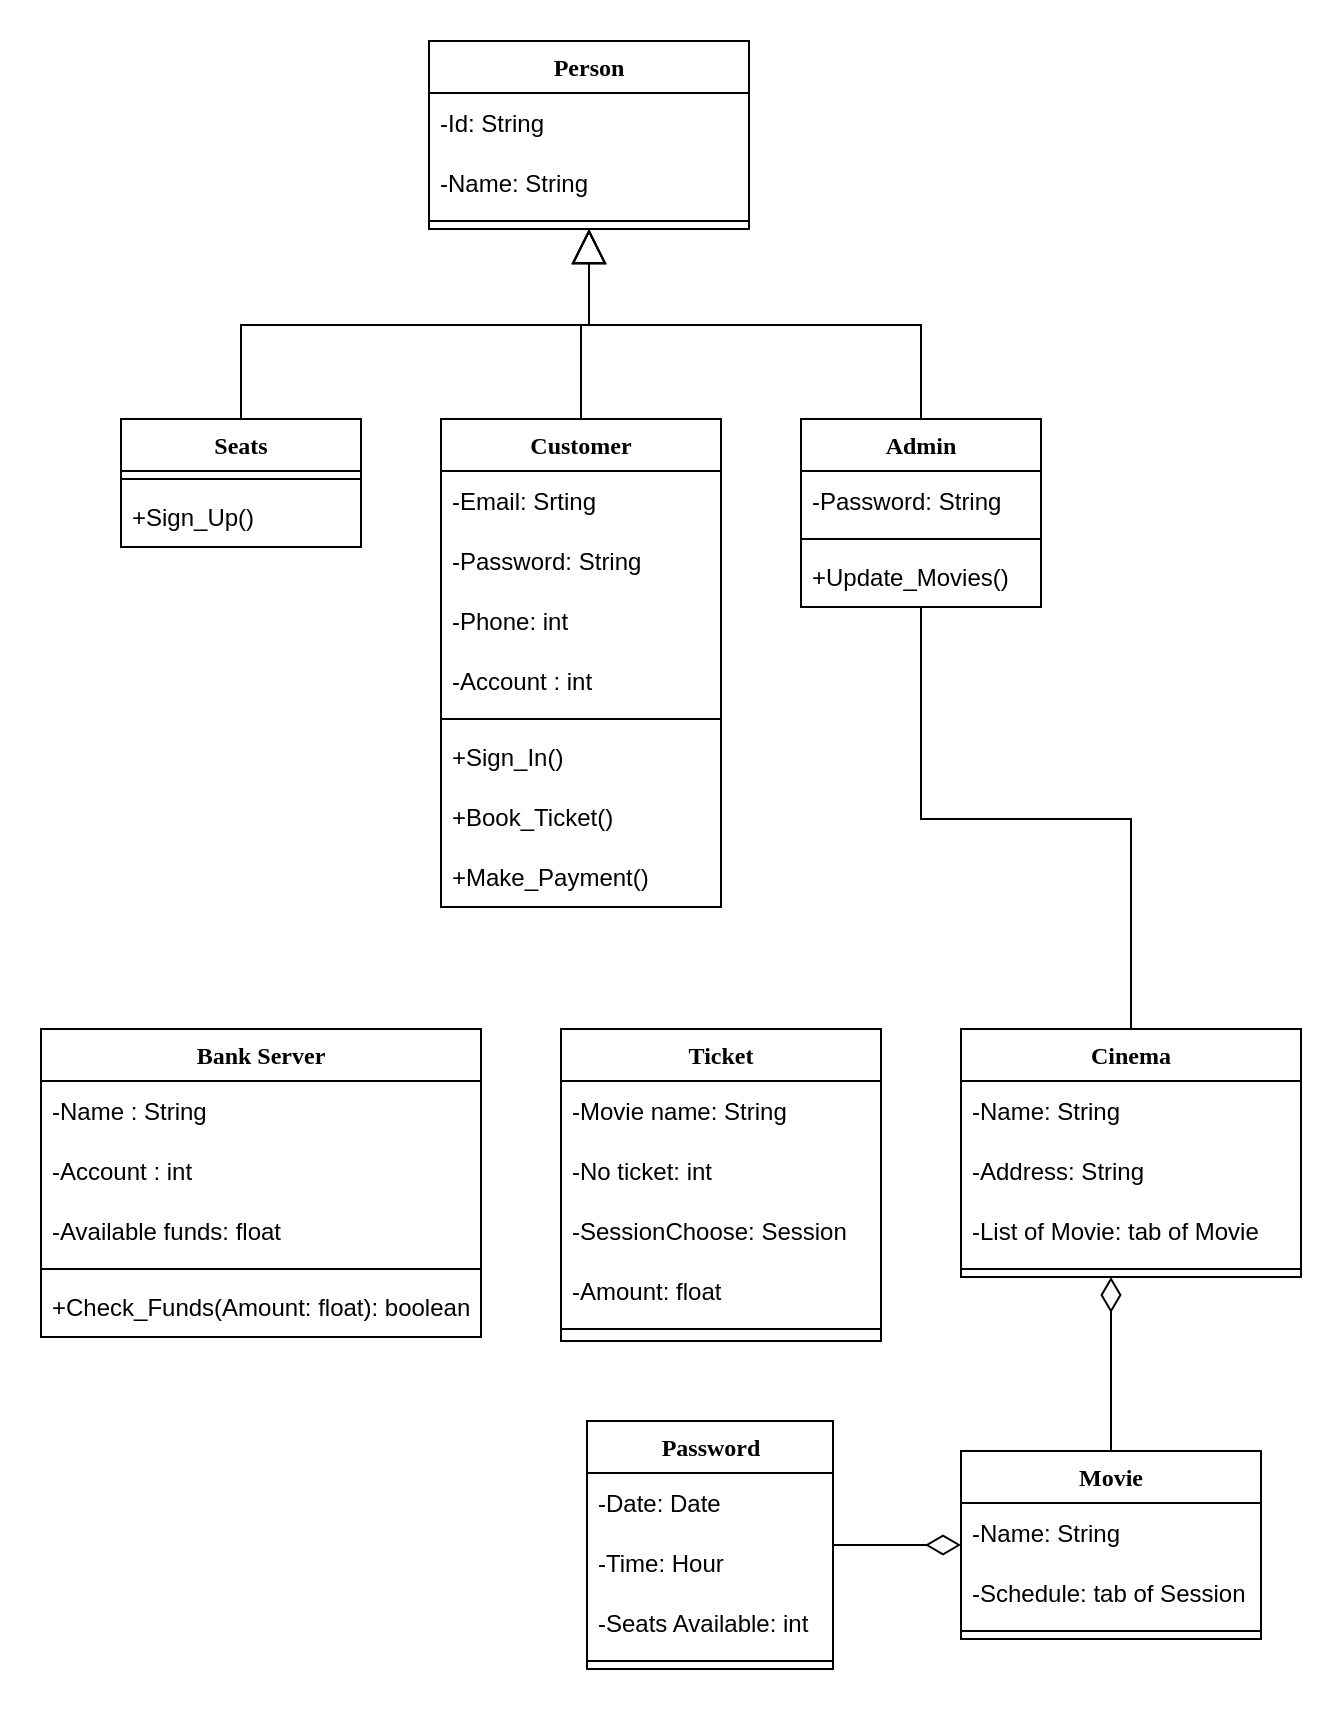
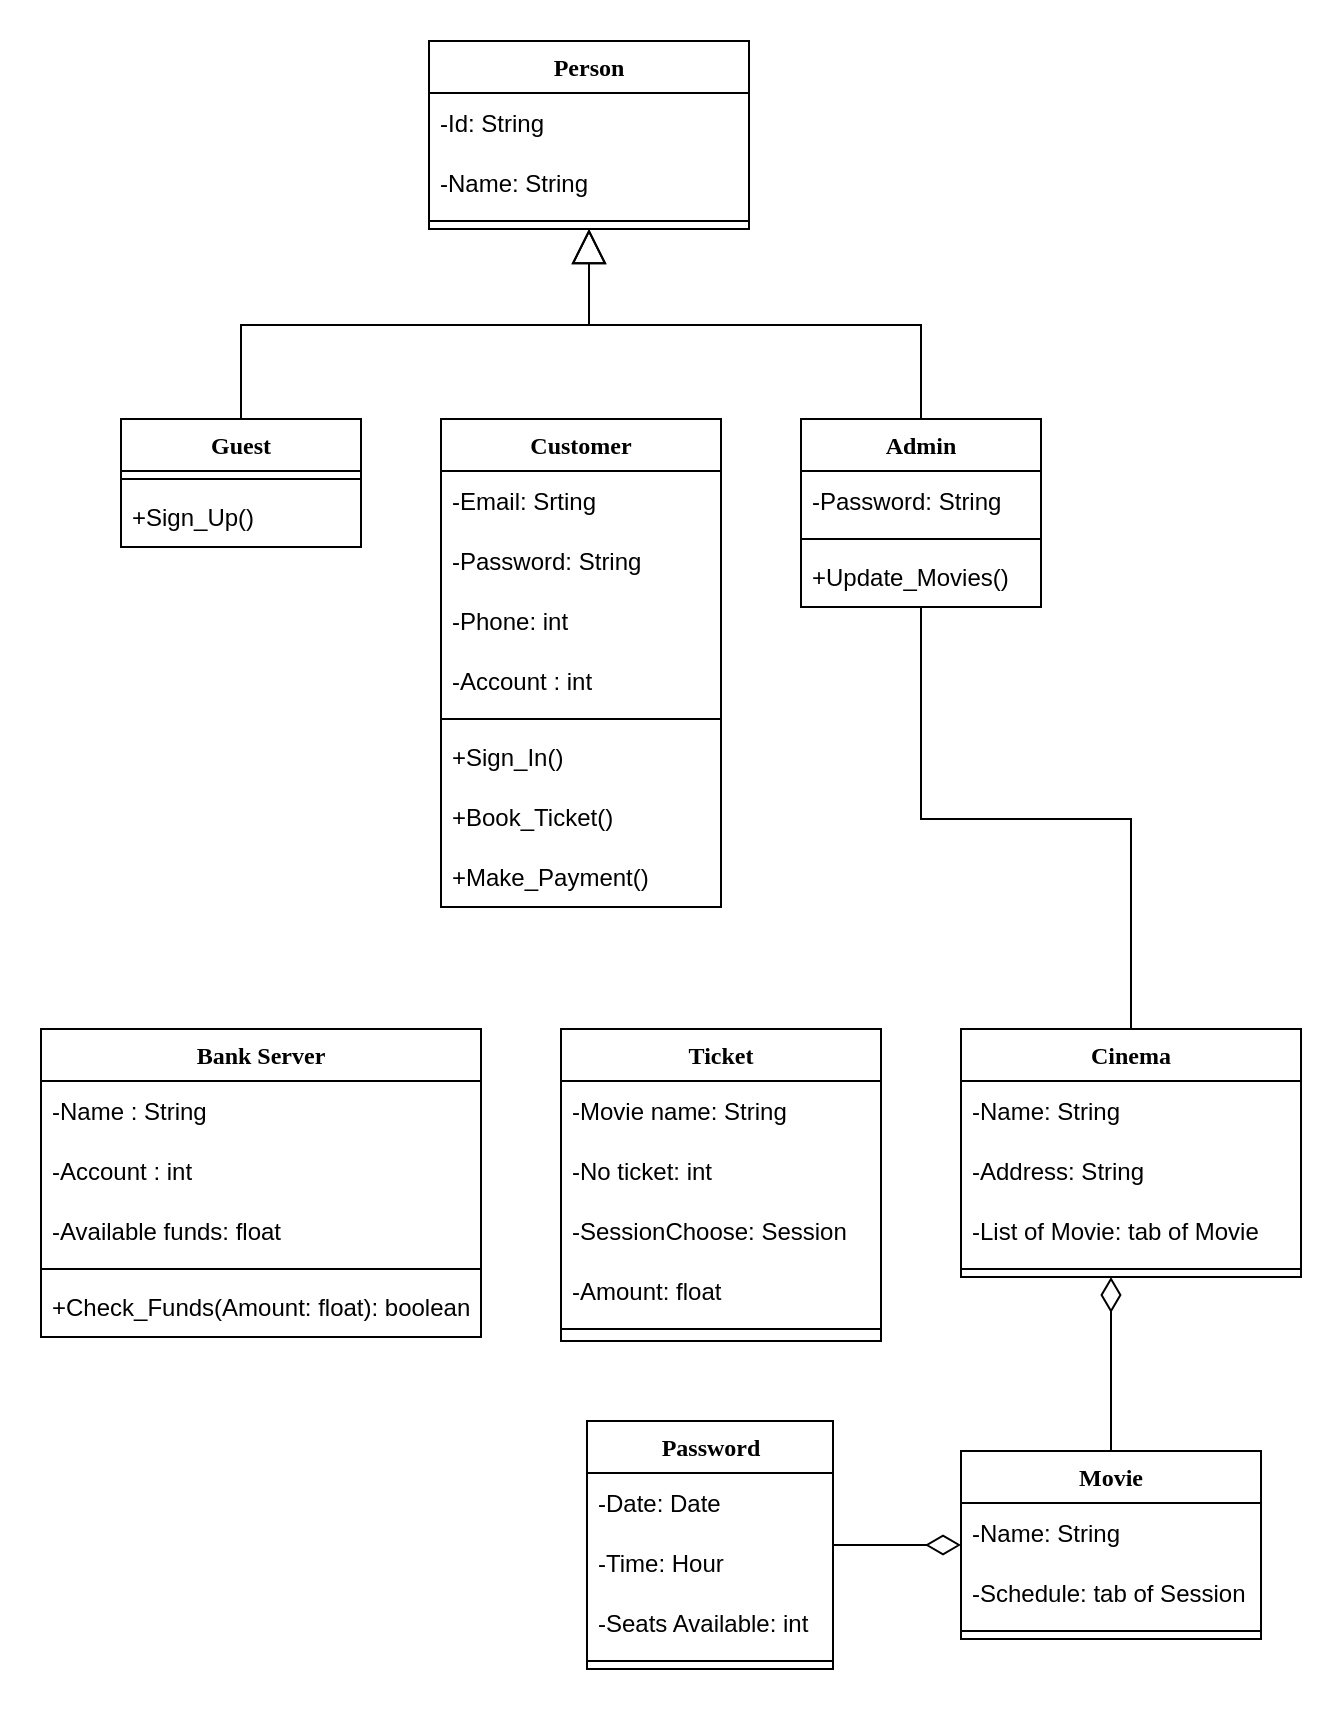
edge "Customer" -> "Person": removed
node "Seats": label "Seats" -> "Guest"
